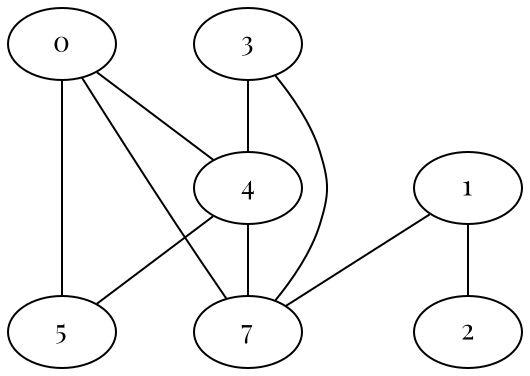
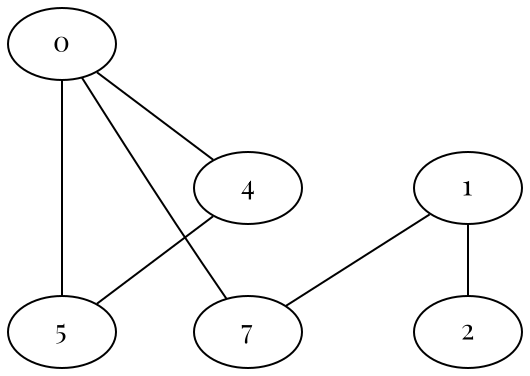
node "3": removed
edge "4" -- "7": removed
